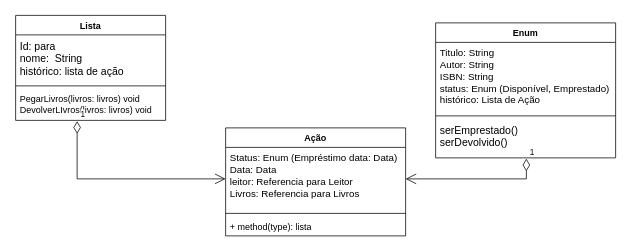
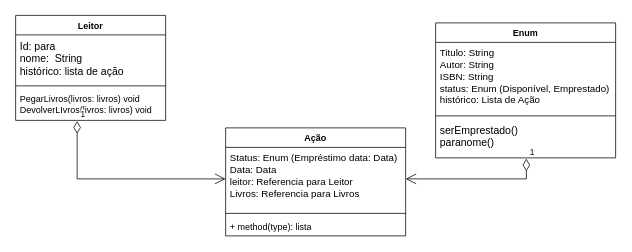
node "Lista": label "Lista" -> "Leitor"
node "serEmprestado() serDevolvido()": label "serEmprestado() serDevolvido()" -> "serEmprestado() paranome()"
